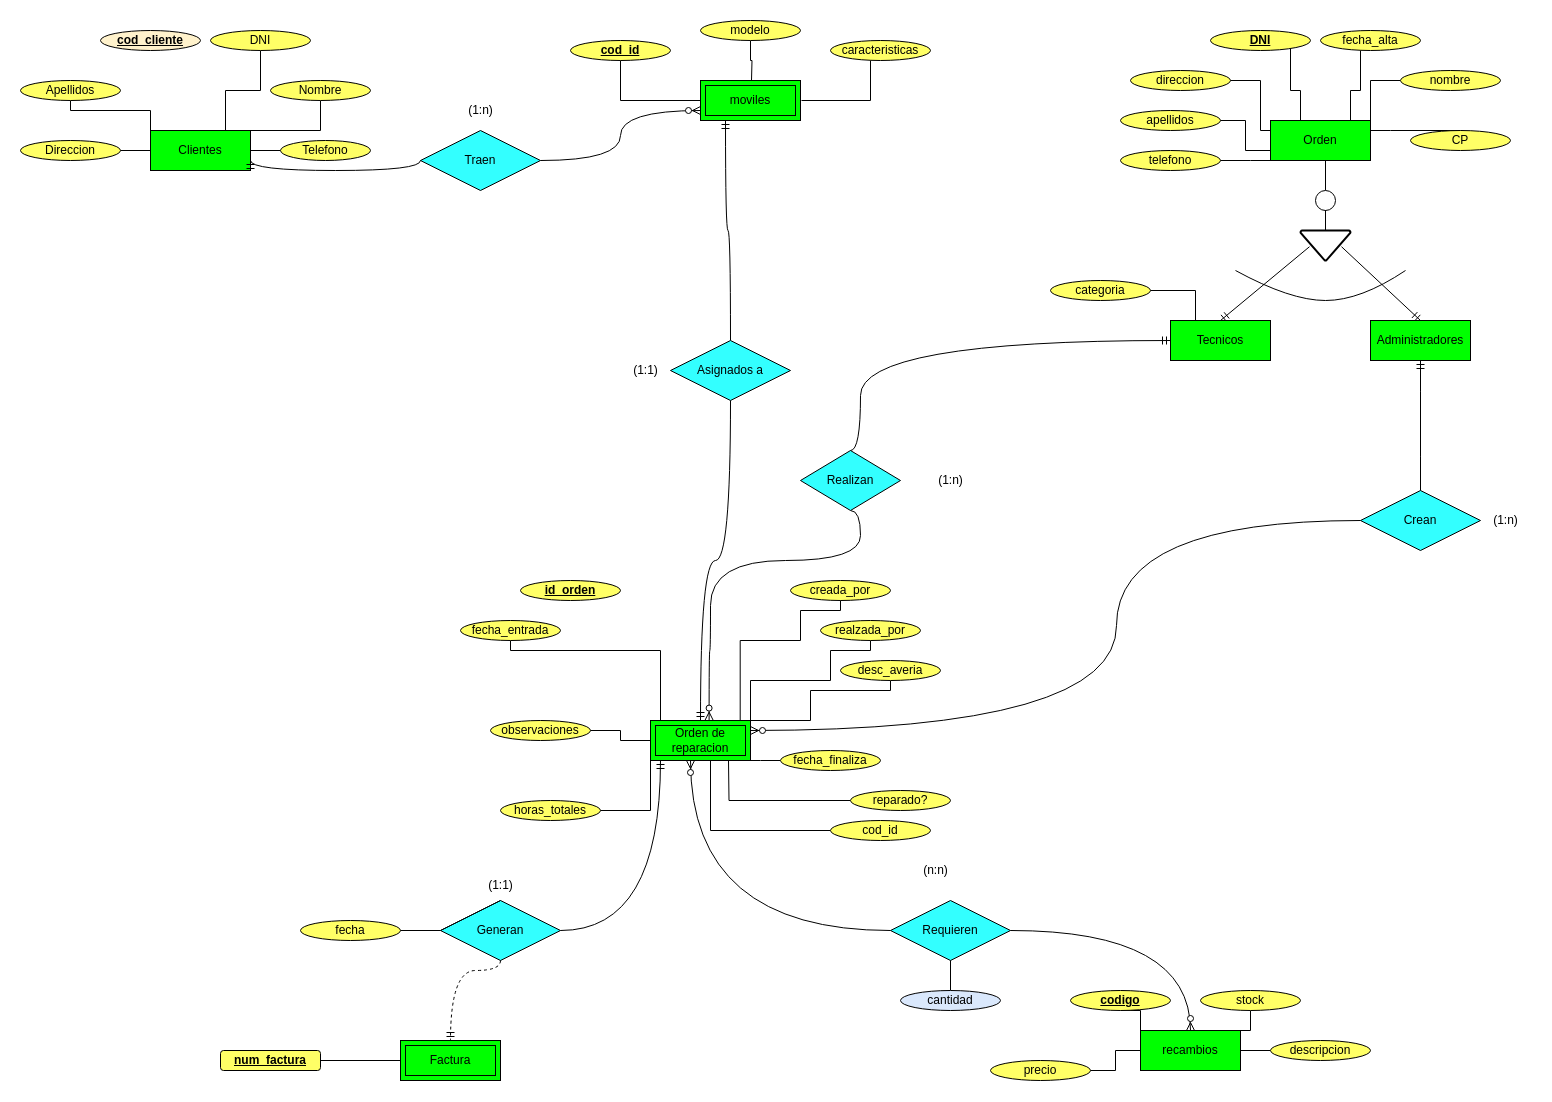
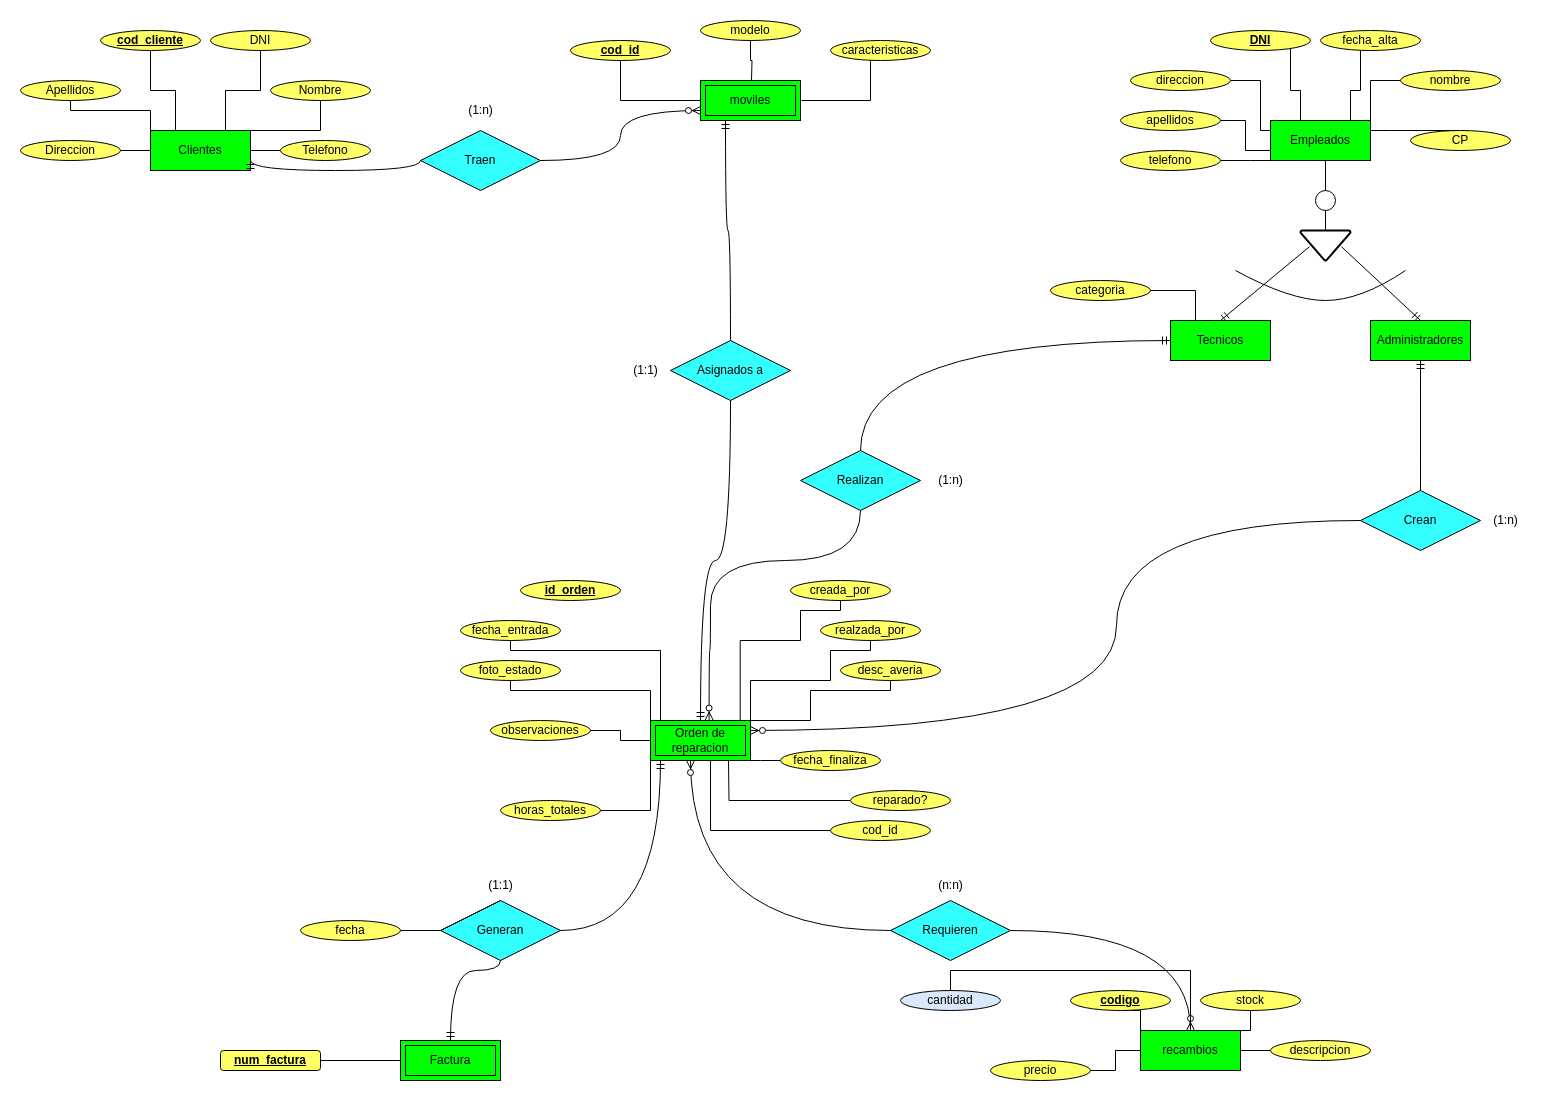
node "cod_cliente": fillcolor #fff2cc -> #ffff66
edge "cod_cliente" -- "Clientes": added
node "Orden": label "Orden" -> "Empleados"
node "Realizan": size 100x60 -> 120x60
node "foto_estado": added
edge "foto_estado" -- "Orden de reparacion": added
node "(n:n)": moved (936, 871) -> (951, 886)
edge "Requieren" -- "cantidad": now "recambios" -- "cantidad"
edge "Generan" -> "Factura": style dashed -> solid
